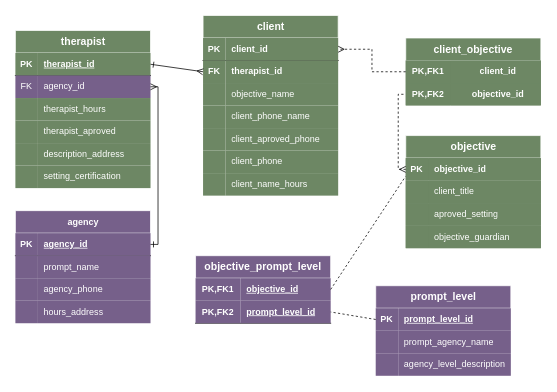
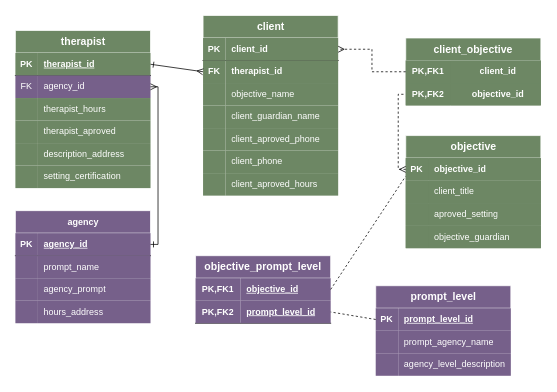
node "client_phone_name": label "client_phone_name" -> "client_guardian_name"
node "client_name_hours": label "client_name_hours" -> "client_aproved_hours"
node "agency_phone": label "agency_phone" -> "agency_prompt"
